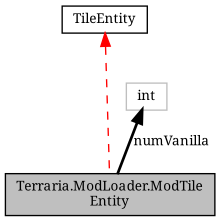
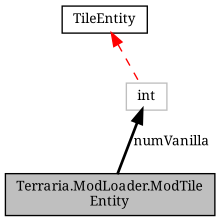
edge "Terraria.ModLoader.ModTile Entity" -> "TileEntity": now "int" -> "TileEntity"
